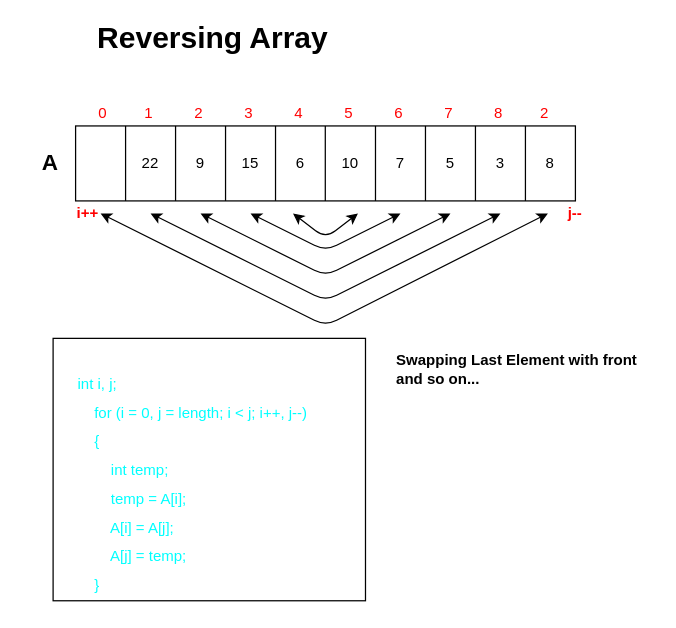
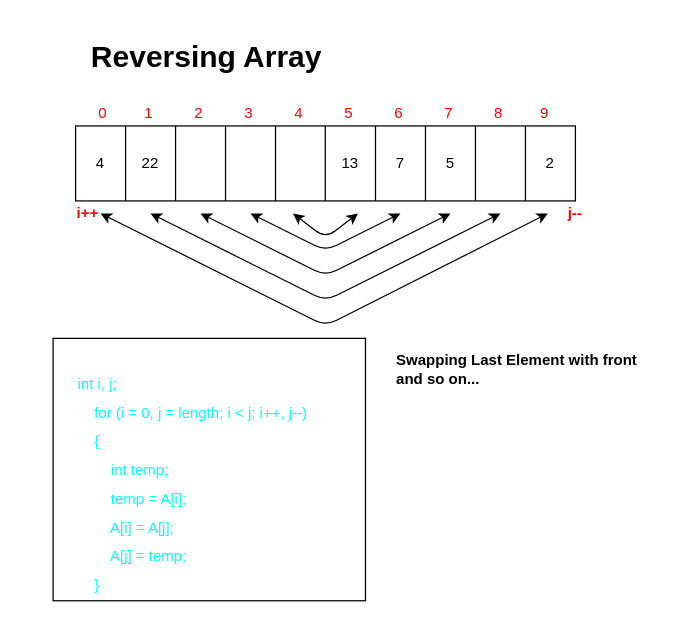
node "Reversing Array": moved (213, 38) -> (207, 57)
node "0 1 2 3 4 5 6 7 8 2": label "0 1 2 3 4 5 6 7 8 2" -> "0 1 2 3 4 5 6 7 8 9"
node "A": removed
node "4": added
node "9": removed
node "15": removed
node "6": removed
node "10": label "10" -> "13"
node "3": removed
node "8": label "8" -> "2"
